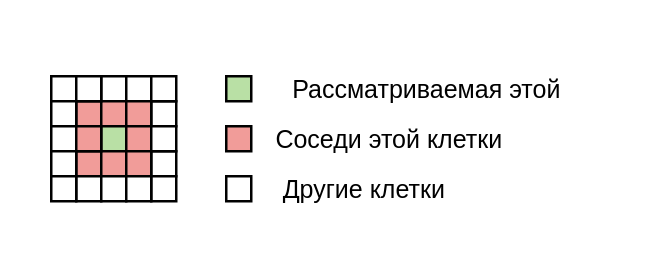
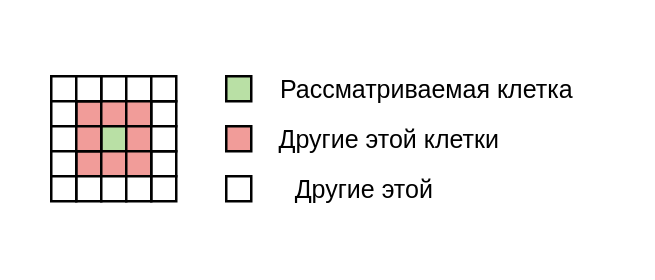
node "Рассматриваемая этой": label "Рассматриваемая этой" -> "Рассматриваемая клетка"
node "Соседи этой клетки": label "Соседи этой клетки" -> "Другие этой клетки"
node "Другие клетки": label "Другие клетки" -> "Другие этой"
